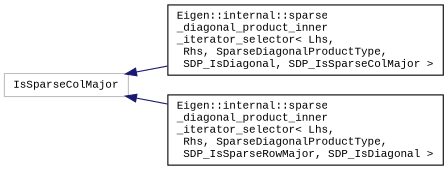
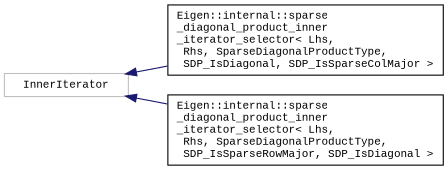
node "IsSparseColMajor": label "IsSparseColMajor" -> "InnerIterator"
